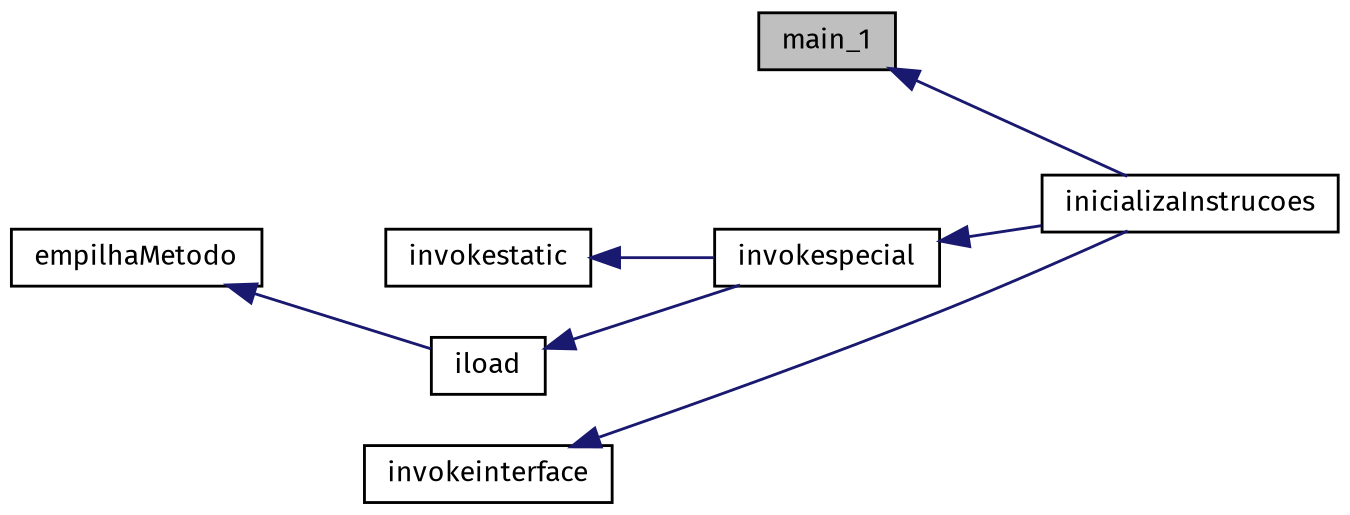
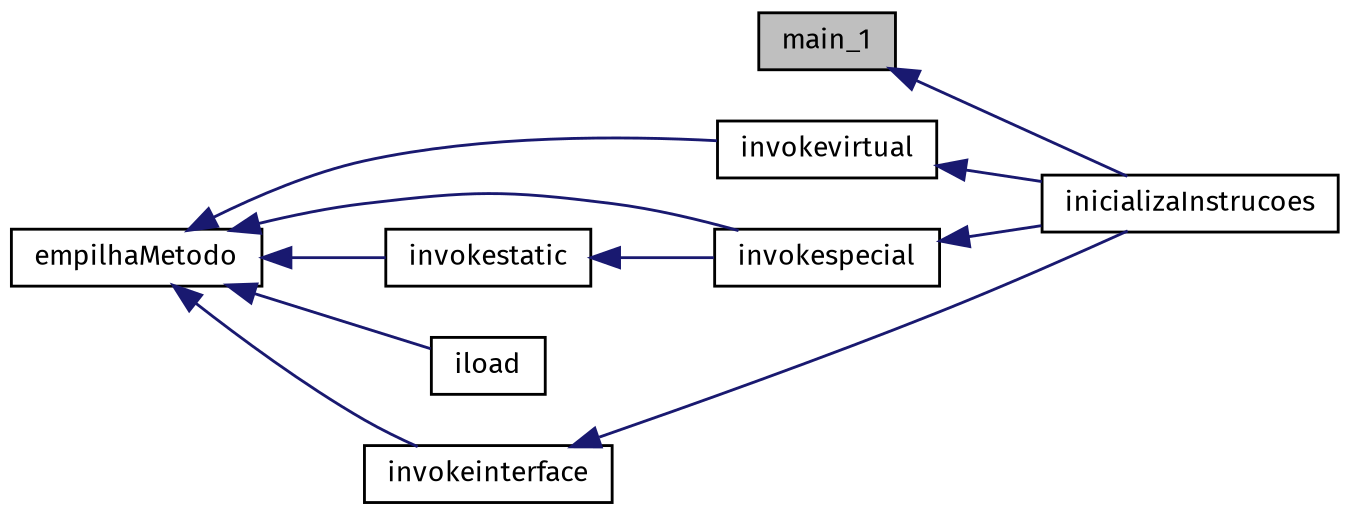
node "invokevirtual": added
edge "invokestatic" -> "empilhaMetodo": added
edge "invokespecial" -> "iload": now "invokespecial" -> "empilhaMetodo"
edge "invokeinterface" -> "empilhaMetodo": added
